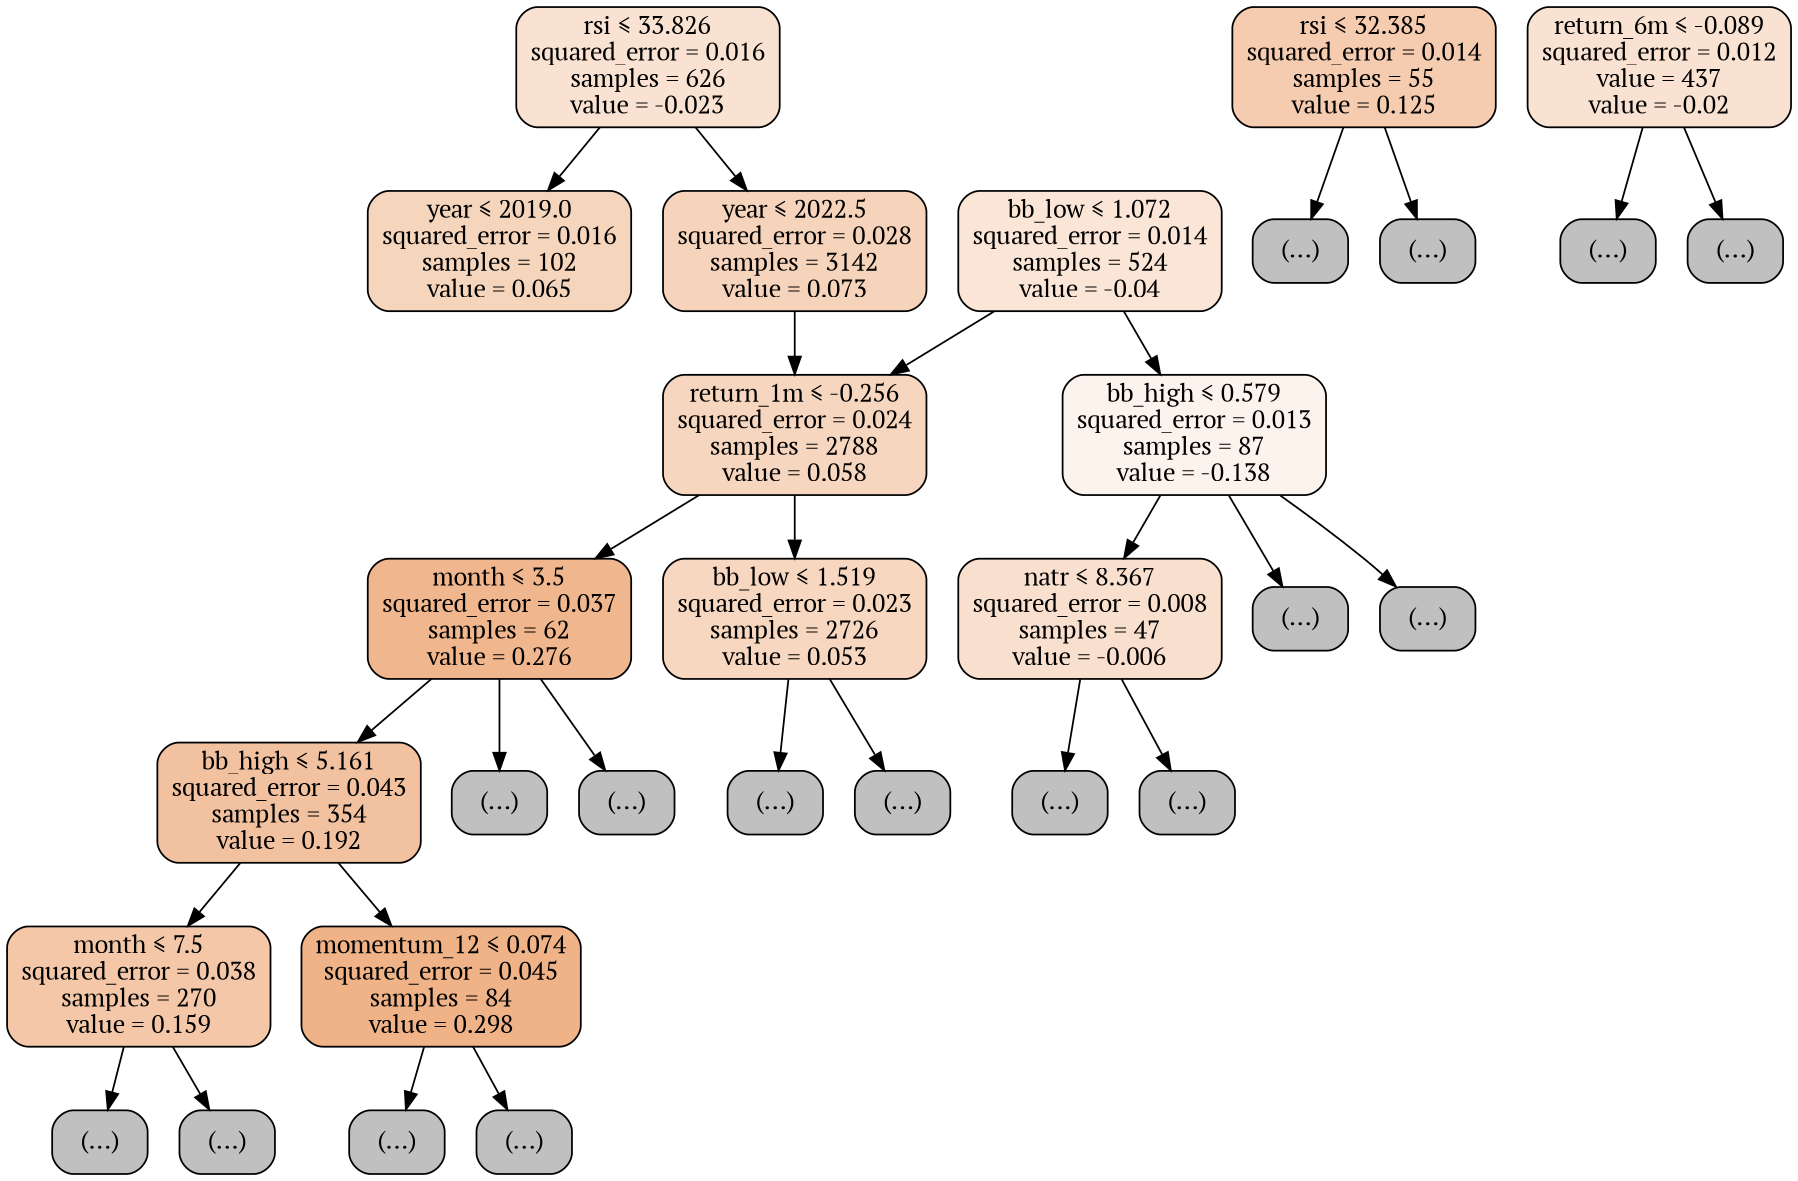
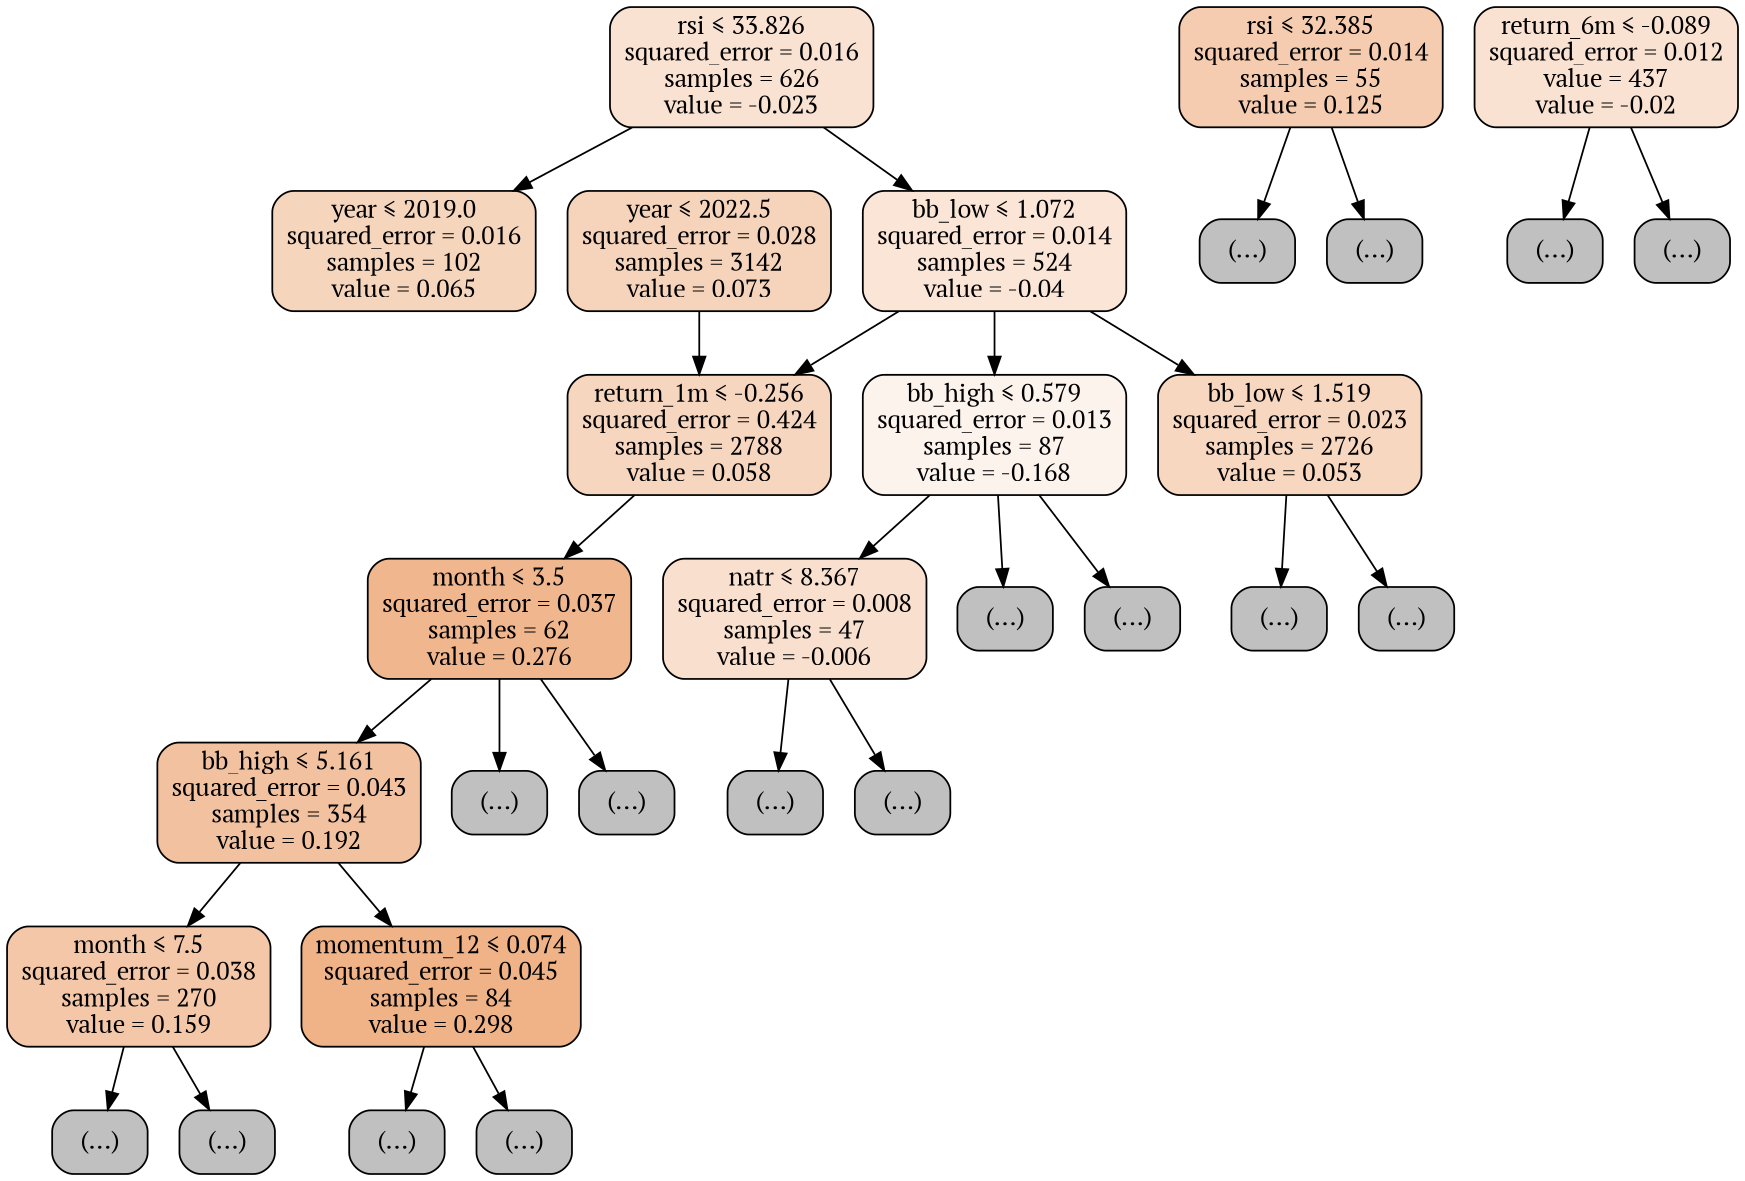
edge "rsi ≤ 33.826" -> "year ≤ 2022.5": now "rsi ≤ 33.826" -> "bb_low ≤ 1.072"
node "return_1m ≤ -0.256": text "squared_error = 0.024" -> "squared_error = 0.424"
node "bb_high ≤ 0.579": text "value = -0.138" -> "value = -0.168"
edge "return_1m ≤ -0.256" -> "bb_low ≤ 1.519": now "bb_low ≤ 1.072" -> "bb_low ≤ 1.519"
